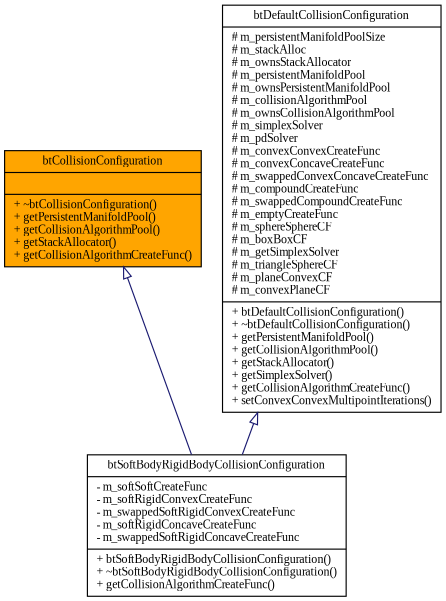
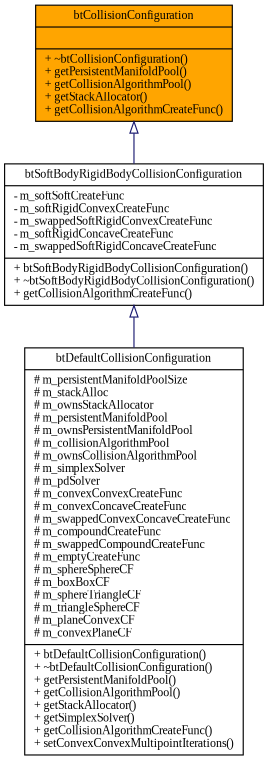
node "btDefaultCollisionConfiguration": text "# m_getSimplexSolver" -> "# m_sphereTriangleCF"
edge "btSoftBodyRigidBodyCollisionConfiguration" -> "btDefaultCollisionConfiguration": reversed
